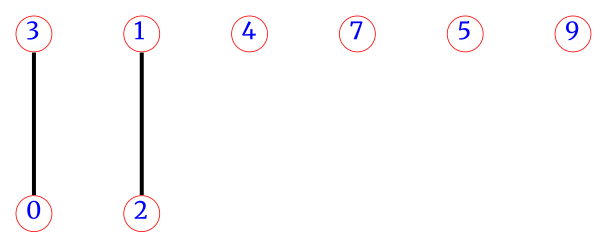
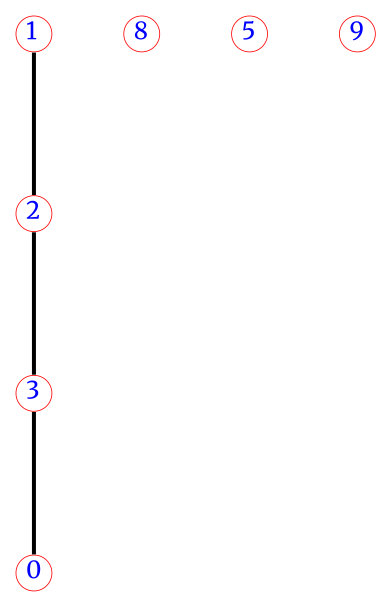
node "4": label "4" -> "8"
node "7": removed
edge "2" -- "3": added
